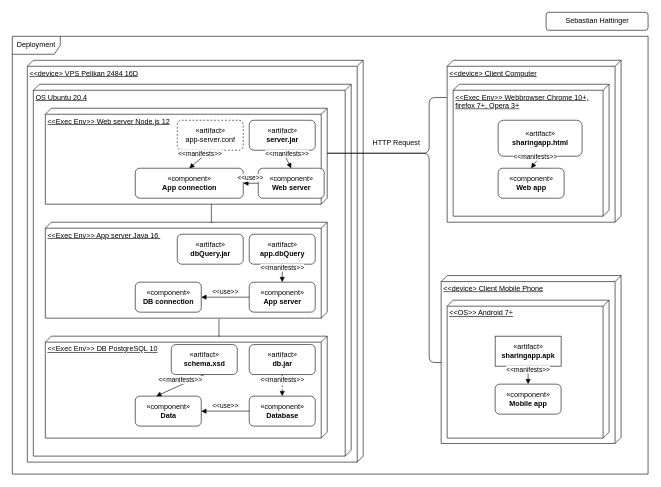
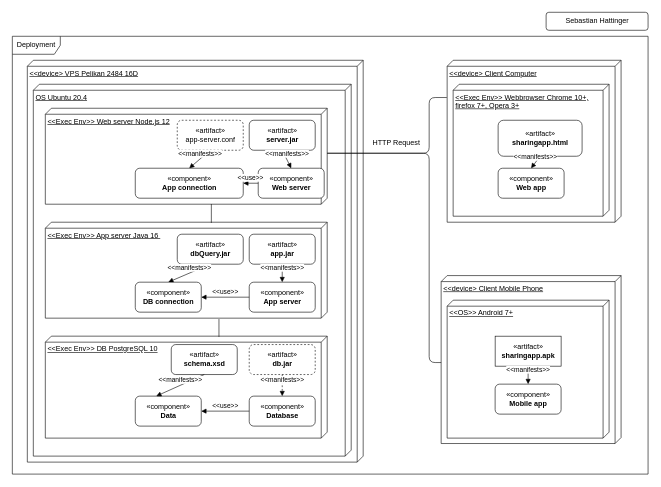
node "«artifact» app.dbQuery": label "«artifact» app.dbQuery" -> "«artifact» app.jar"
edge "«artifact» dbQuery.jar" -> "«component» DB connection": added, label "<<manifests>>"
node "«artifact» db.jar": style solid -> dashed
